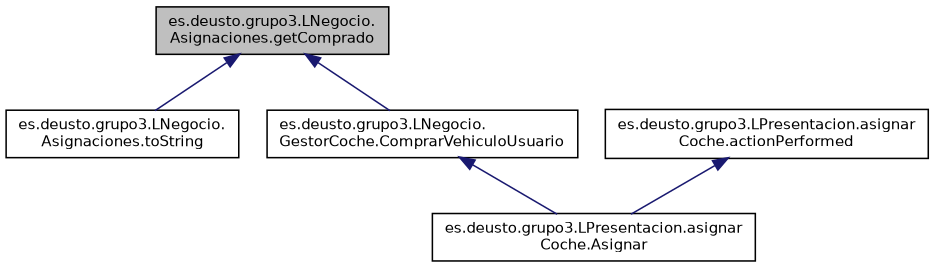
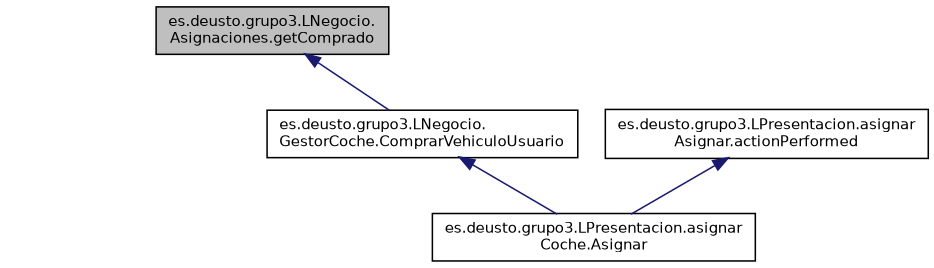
node "es.deusto.grupo3.LNegocio. Asignaciones.toString": removed
node "es.deusto.grupo3.LPresentacion.asignar Coche.actionPerformed": label "es.deusto.grupo3.LPresentacion.asignar Coche.actionPerformed" -> "es.deusto.grupo3.LPresentacion.asignar Asignar.actionPerformed"
